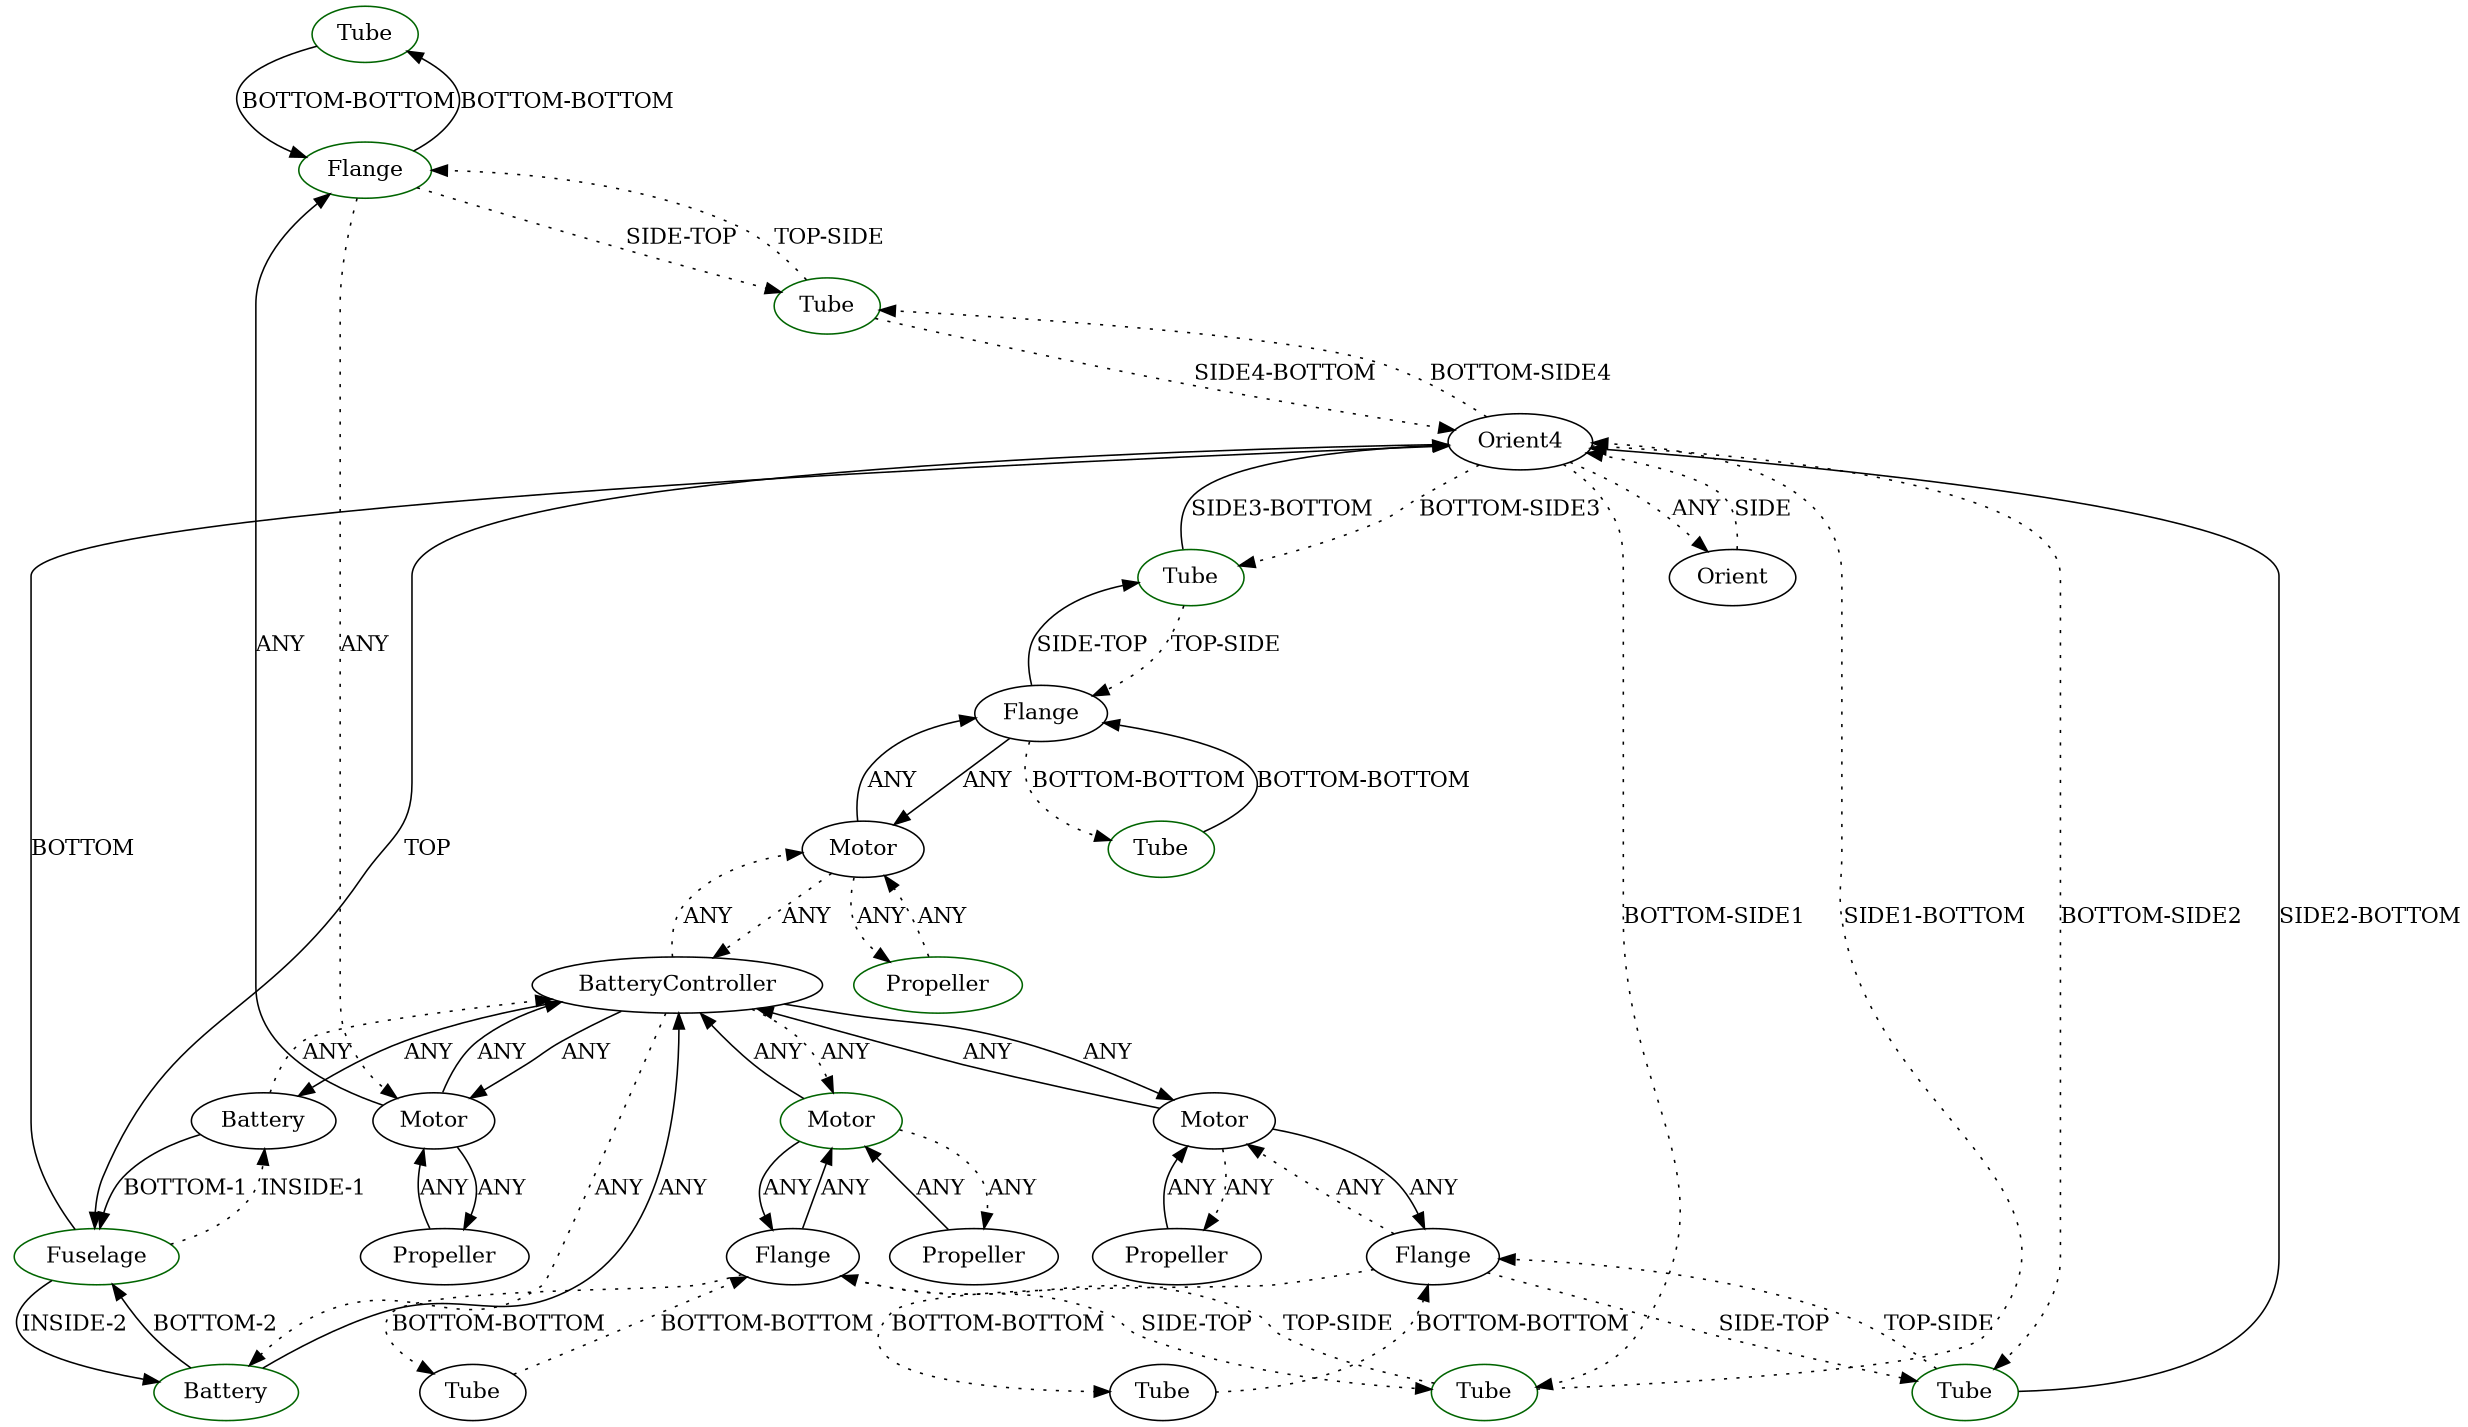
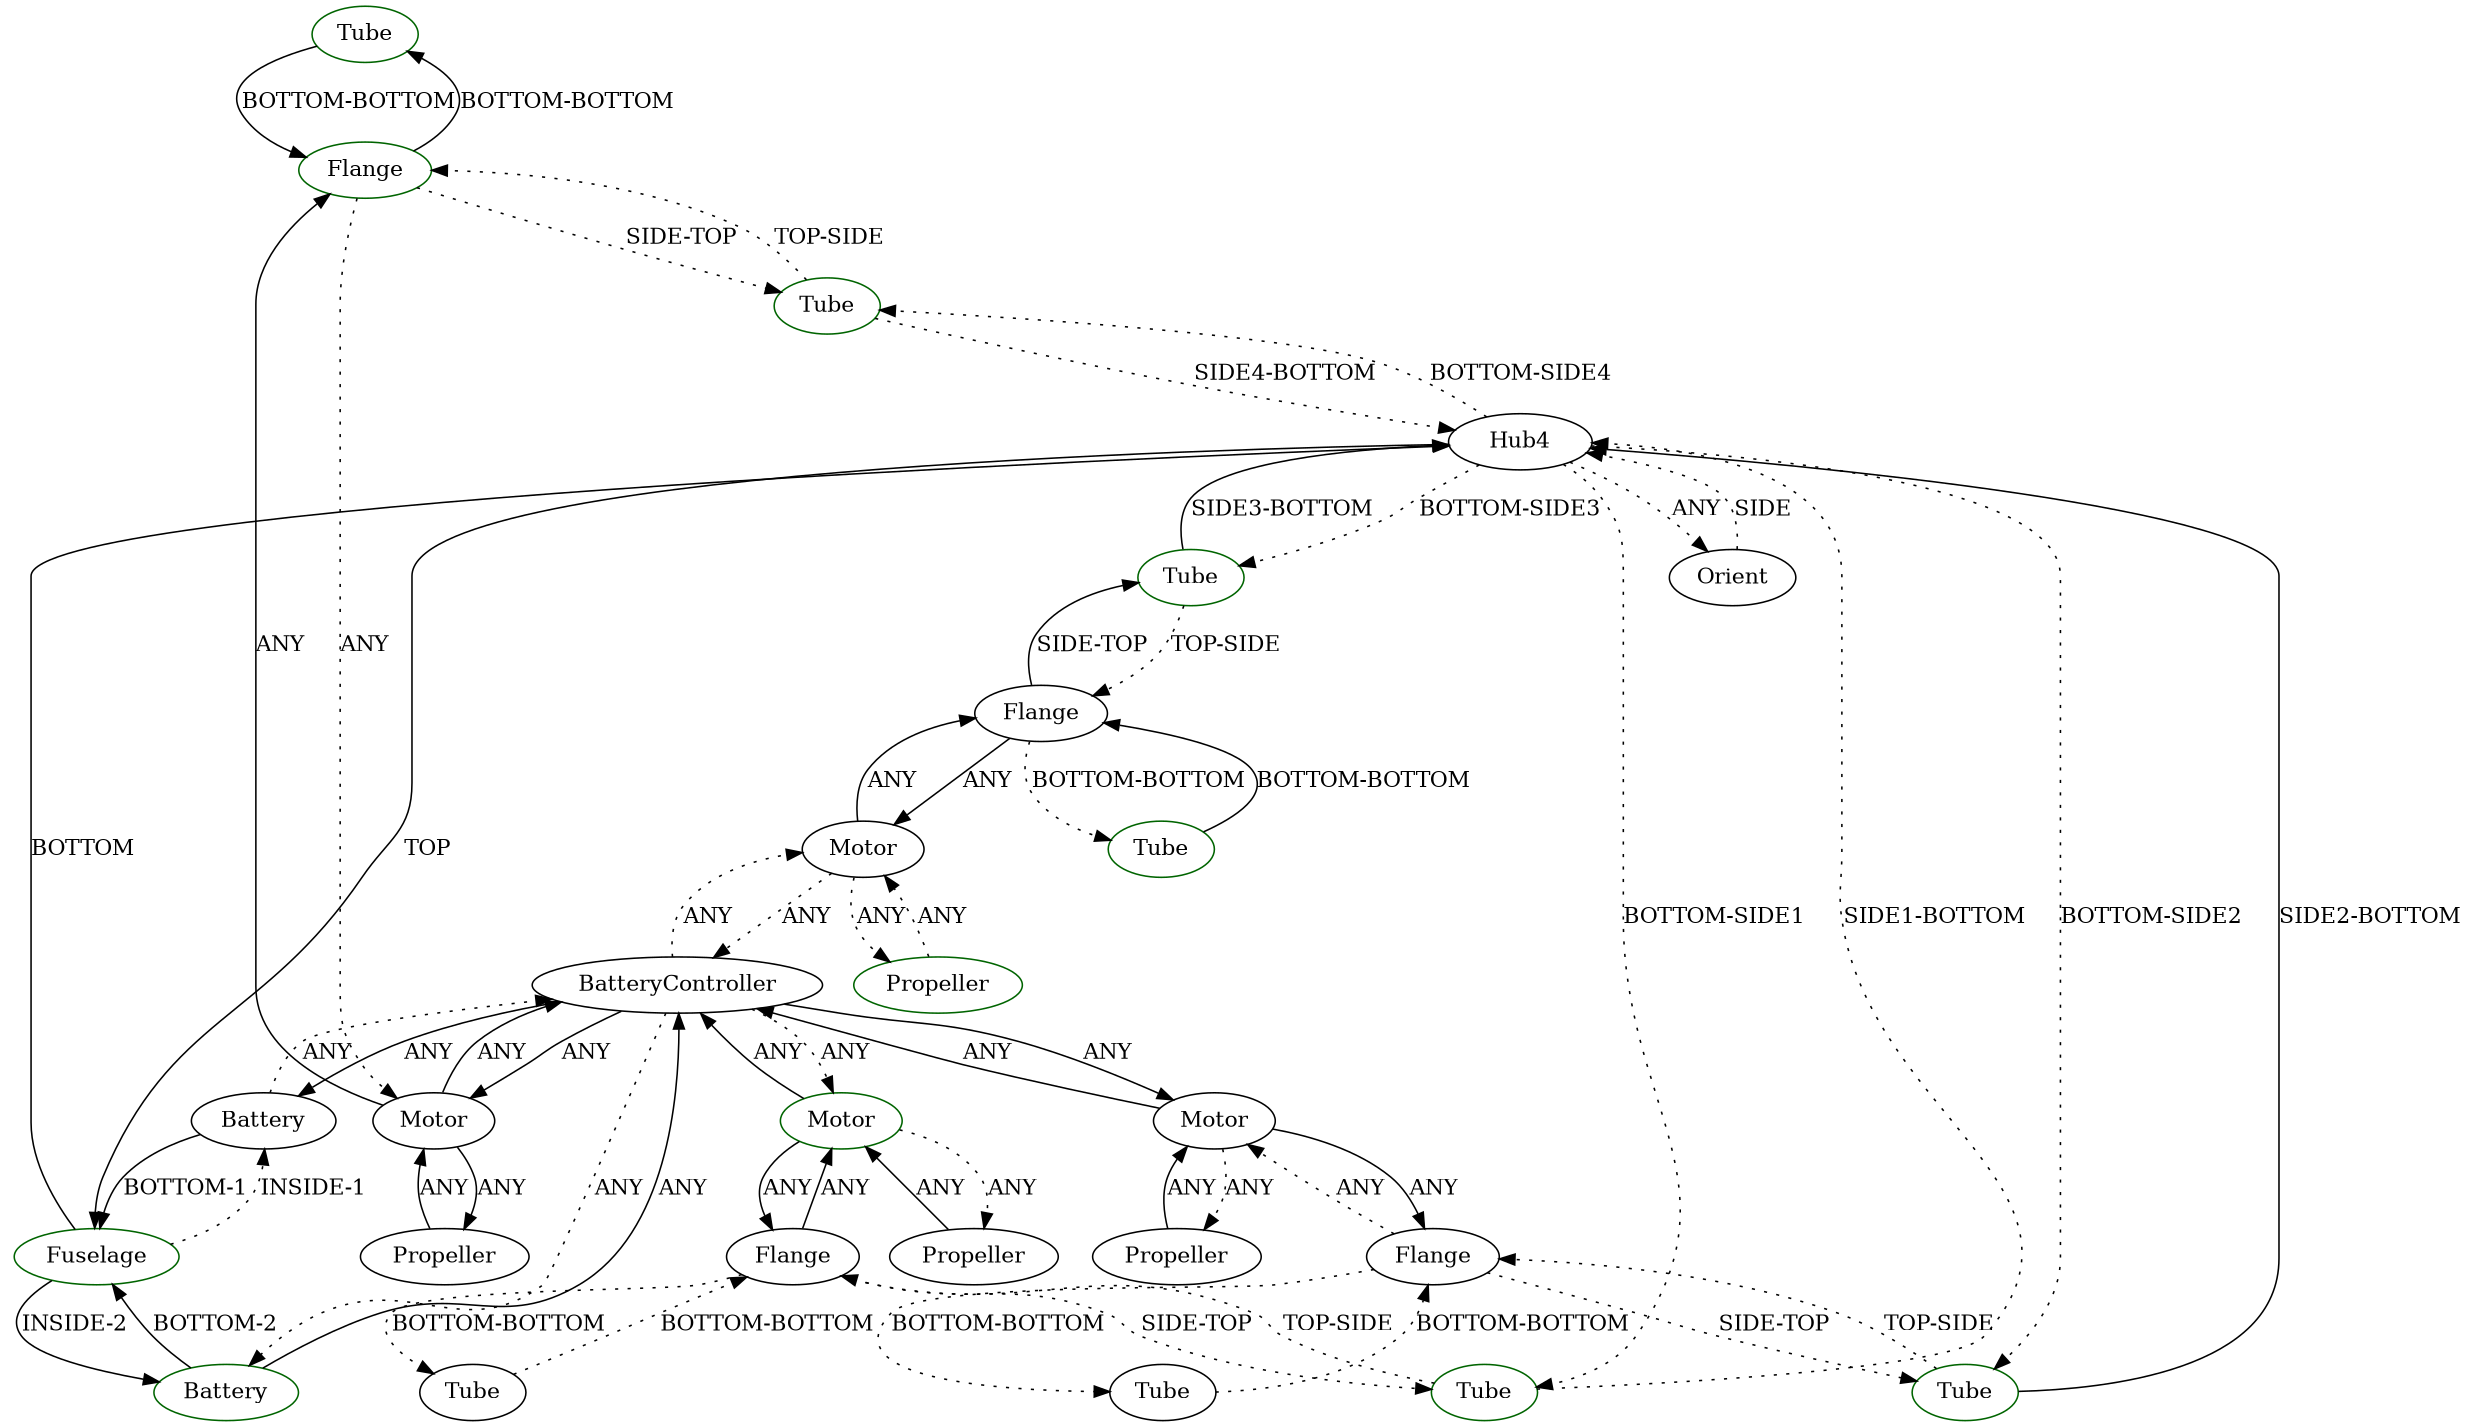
node "Orient4": label "Orient4" -> "Hub4"
